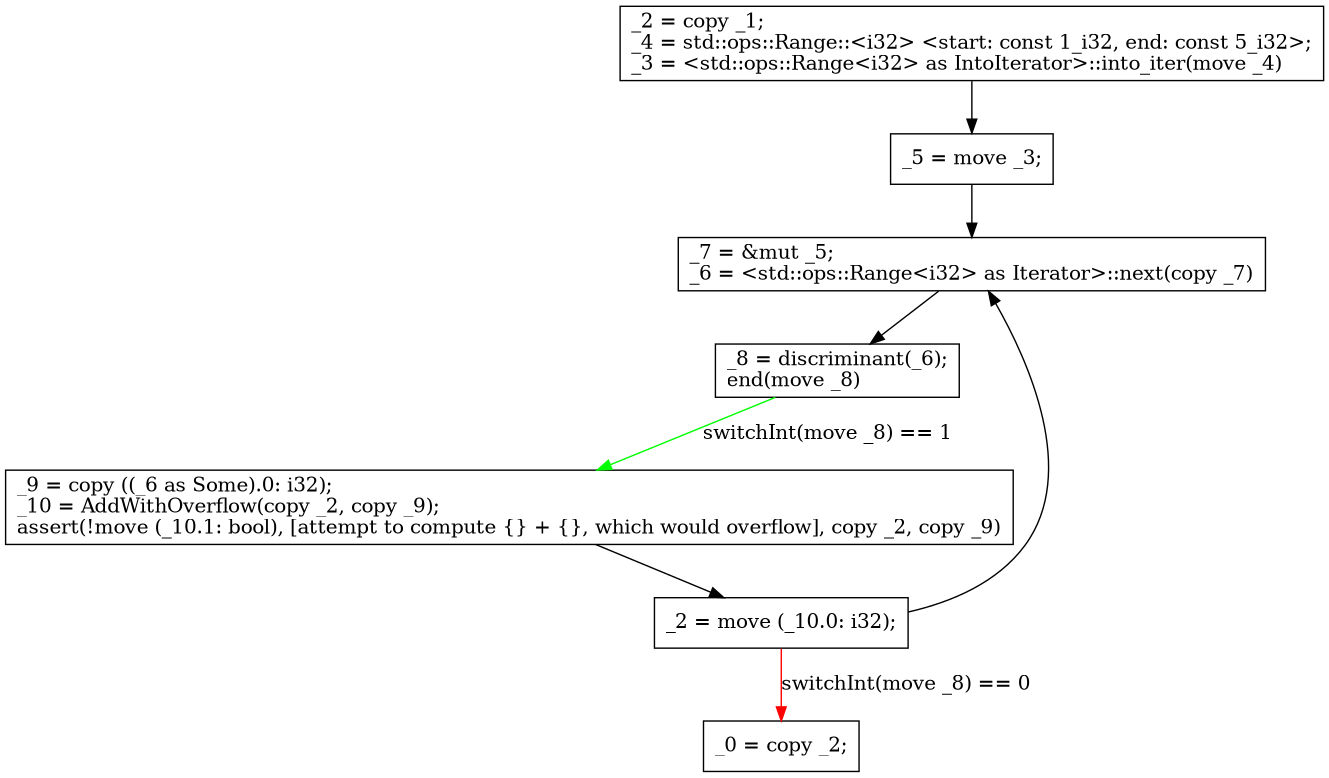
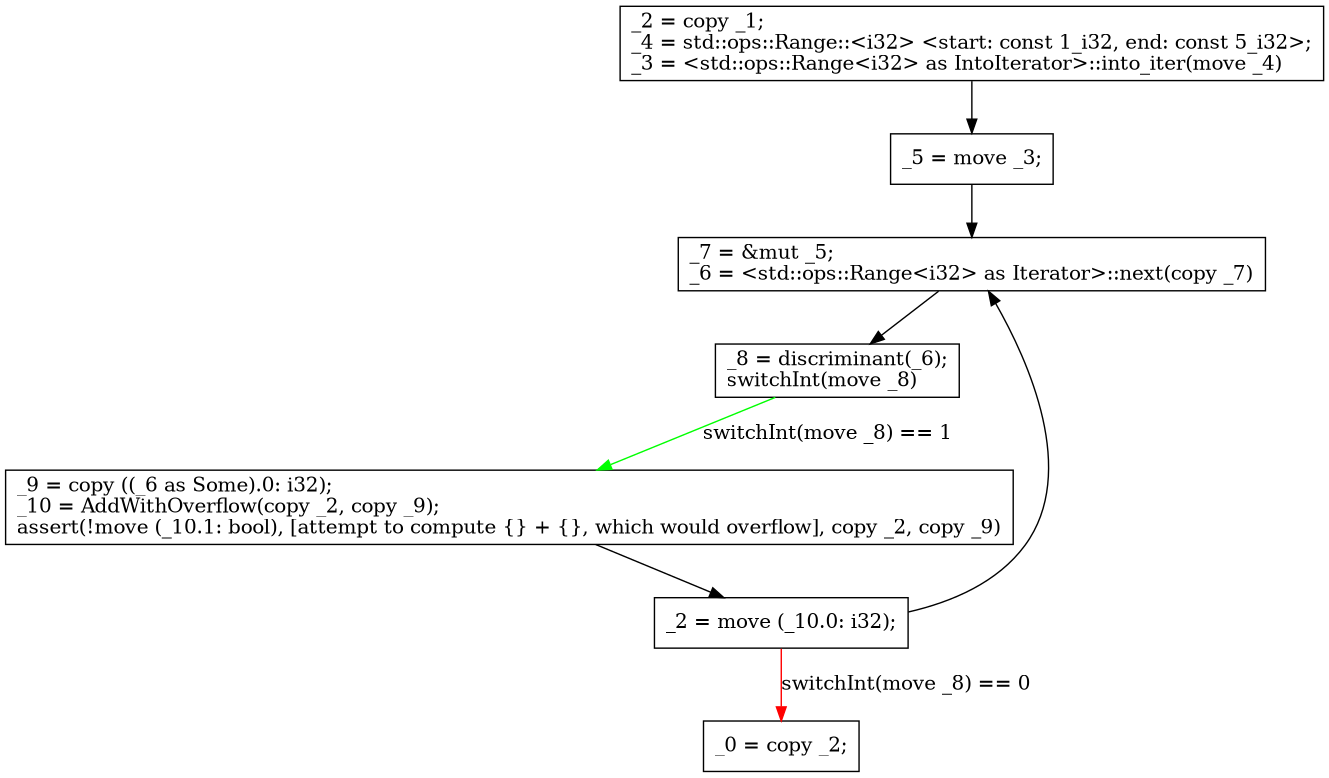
node "_8 = discriminant(_6); end(move _8)": label "_8 = discriminant(_6); end(move _8)" -> "_8 = discriminant(_6); switchInt(move _8)"
